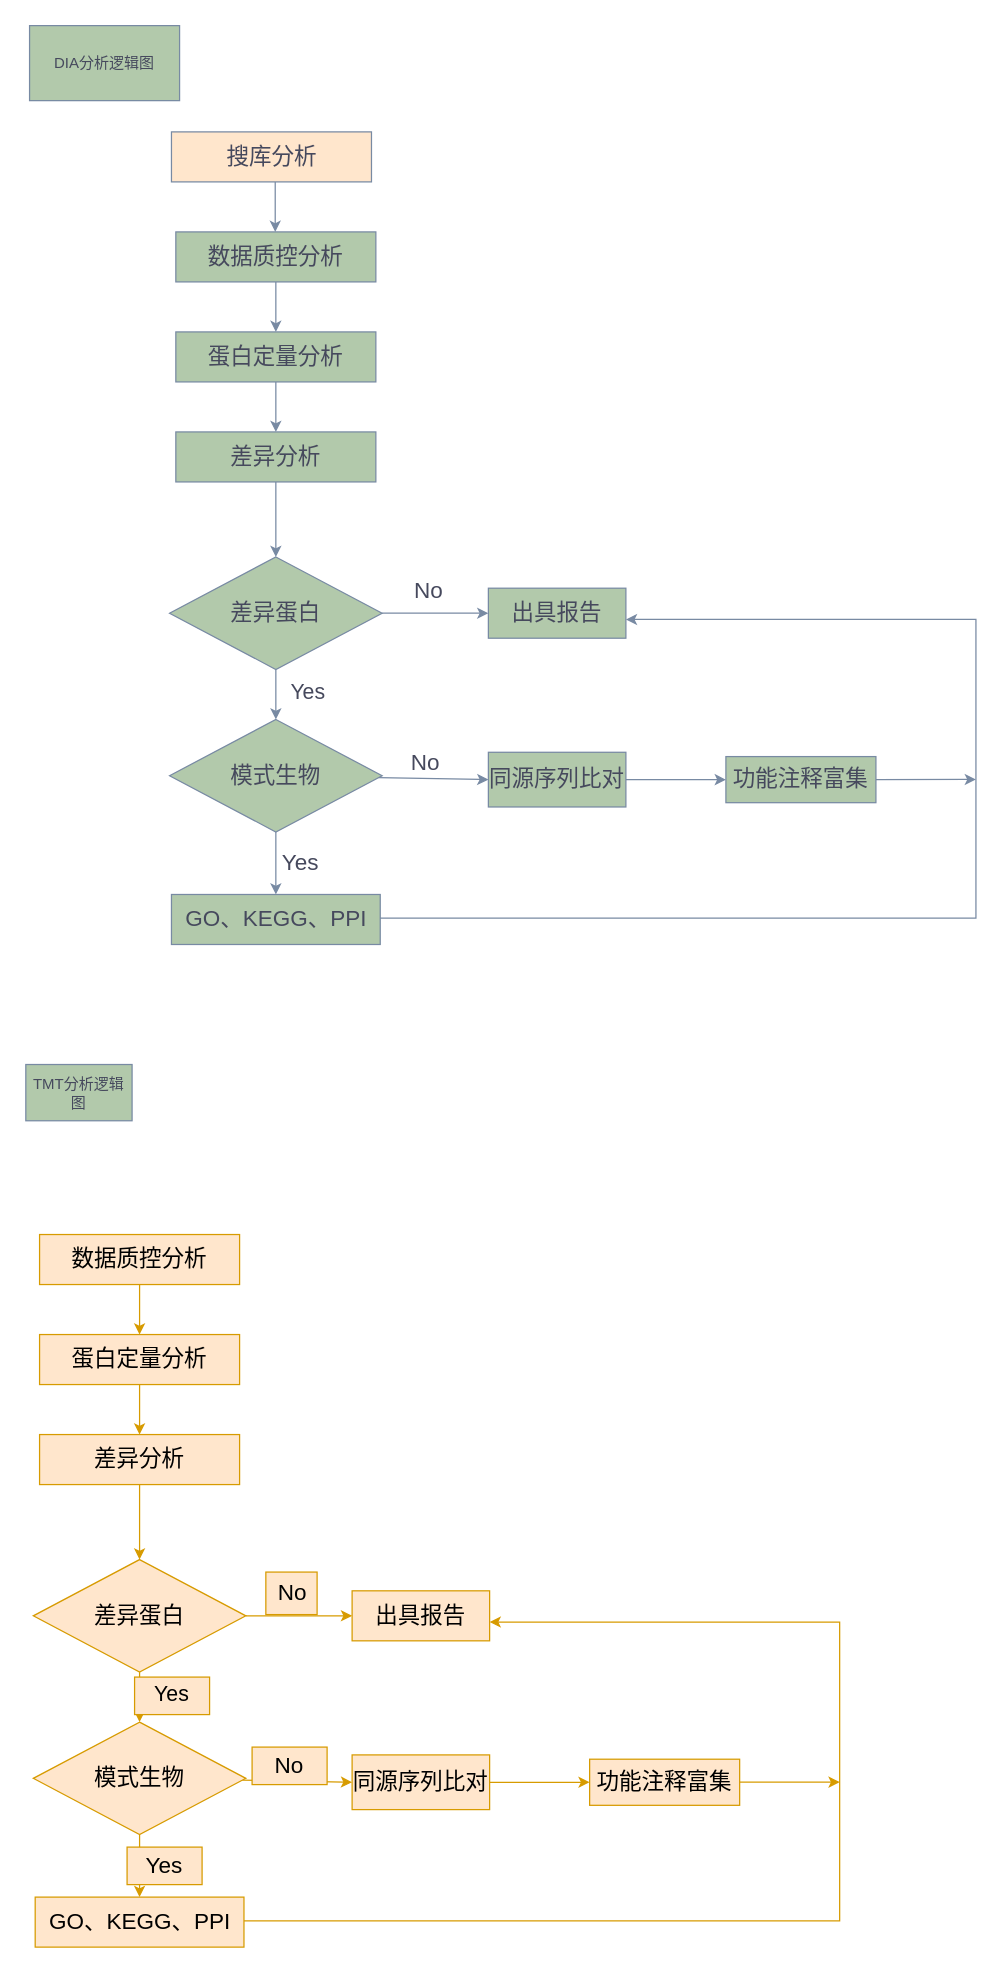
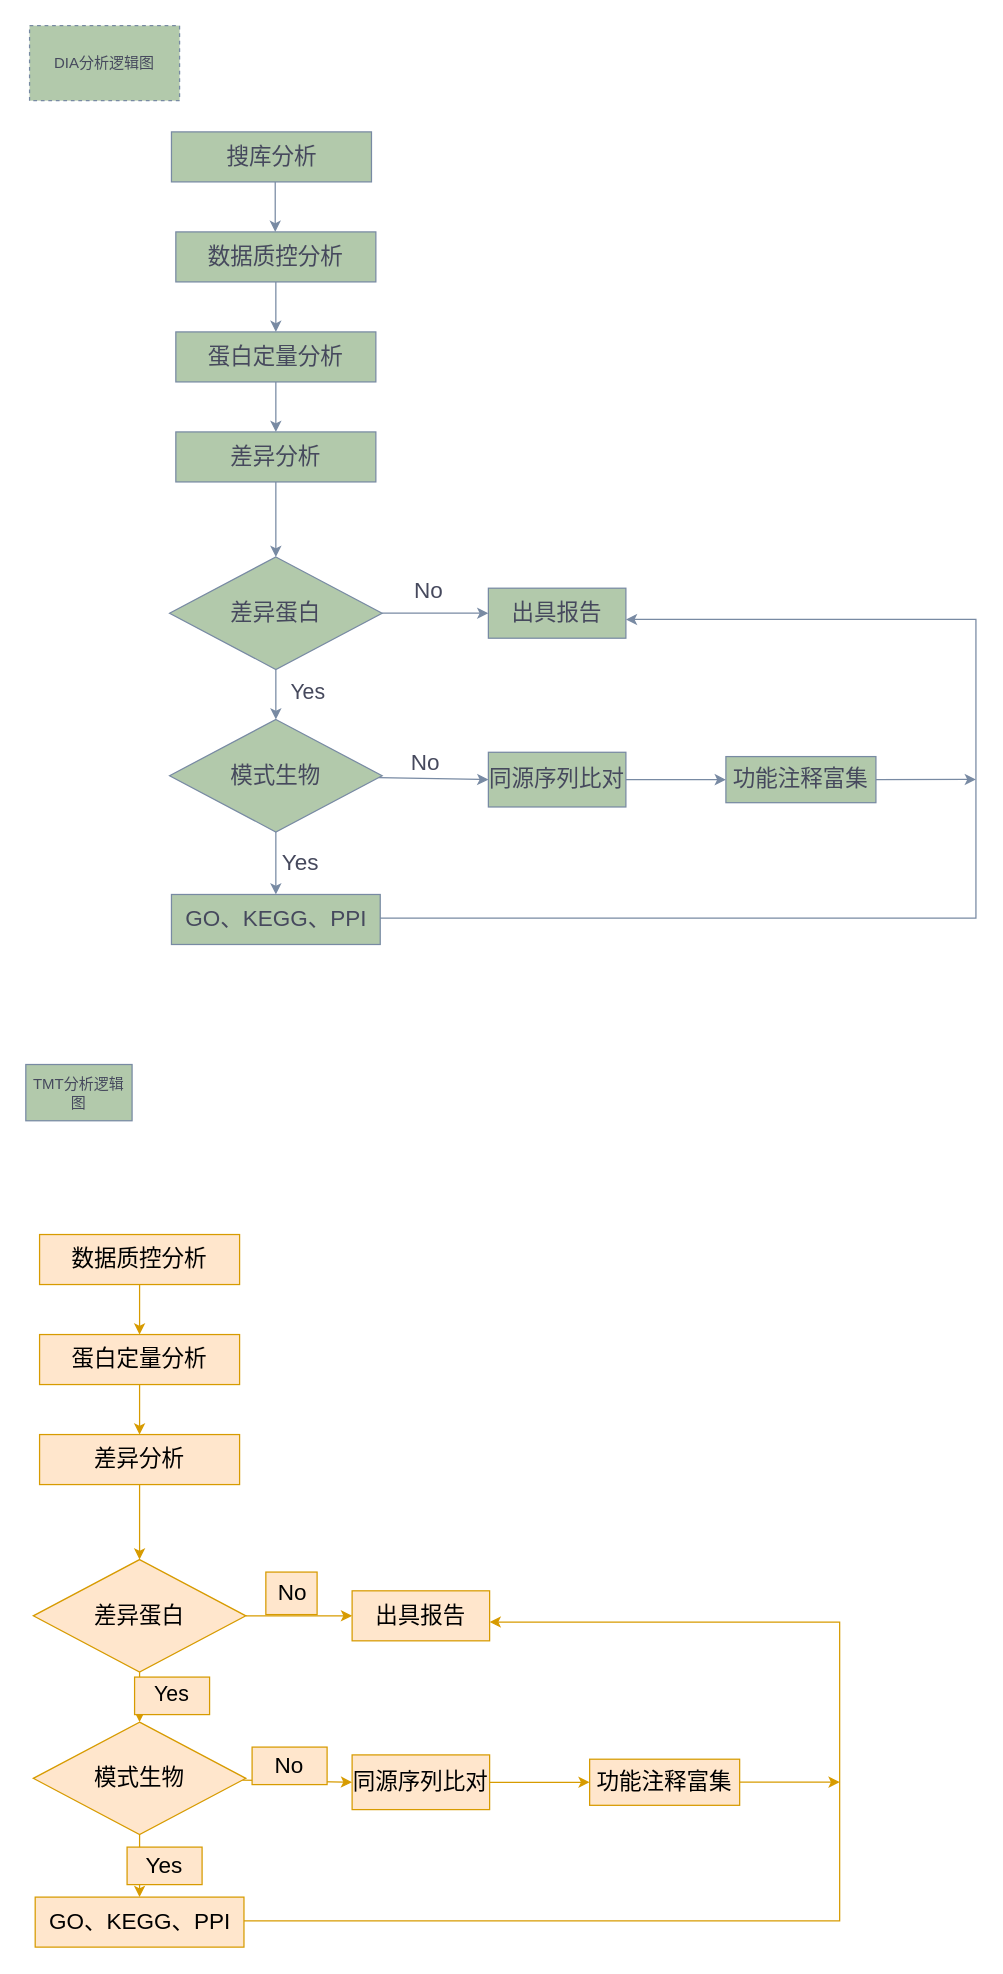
node "DIA分析逻辑图": style solid -> dashed
node "搜库分析": fillcolor #ffe6cc -> #b2c9ab
